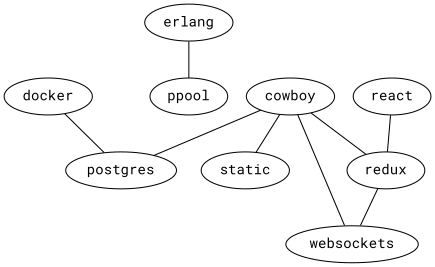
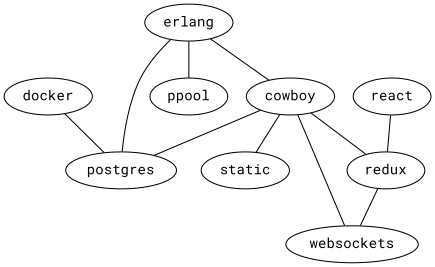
edge "erlang" -- "cowboy": added
edge "erlang" -- "postgres": added
